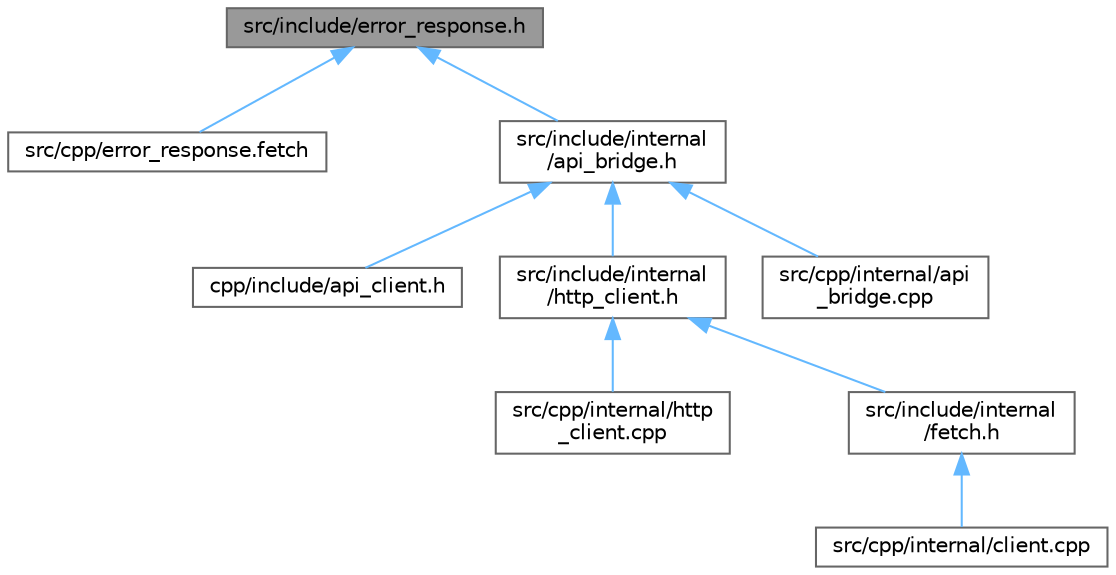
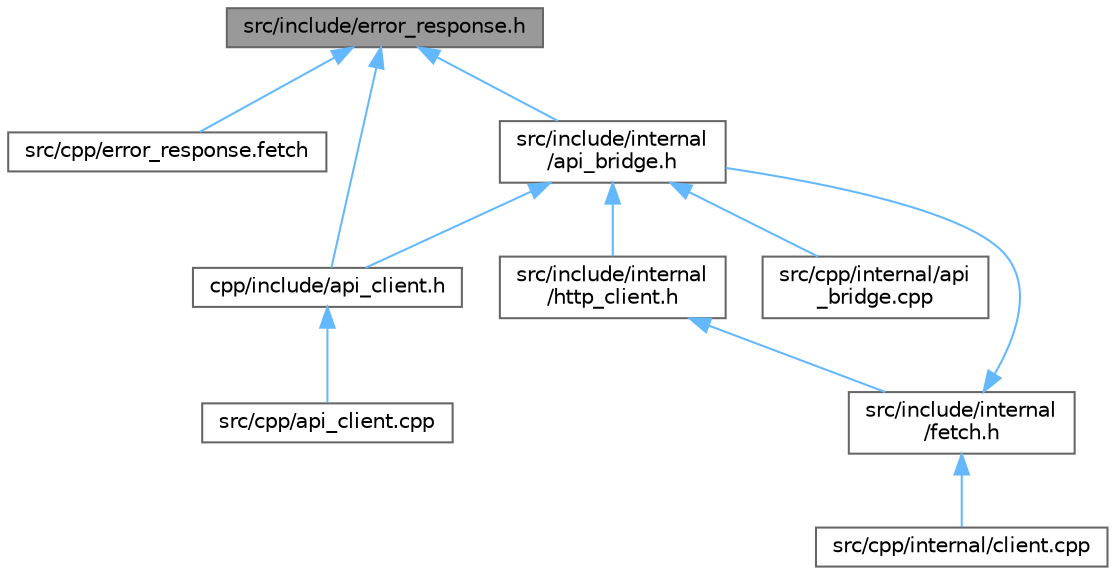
edge "cpp/include/api_client.h" -> "src/include/error_response.h": added
edge "src/include/internal /api_bridge.h" -> "src/include/internal /fetch.h": added
node "src/cpp/api_client.cpp": added
node "src/cpp/internal/http _client.cpp": removed
